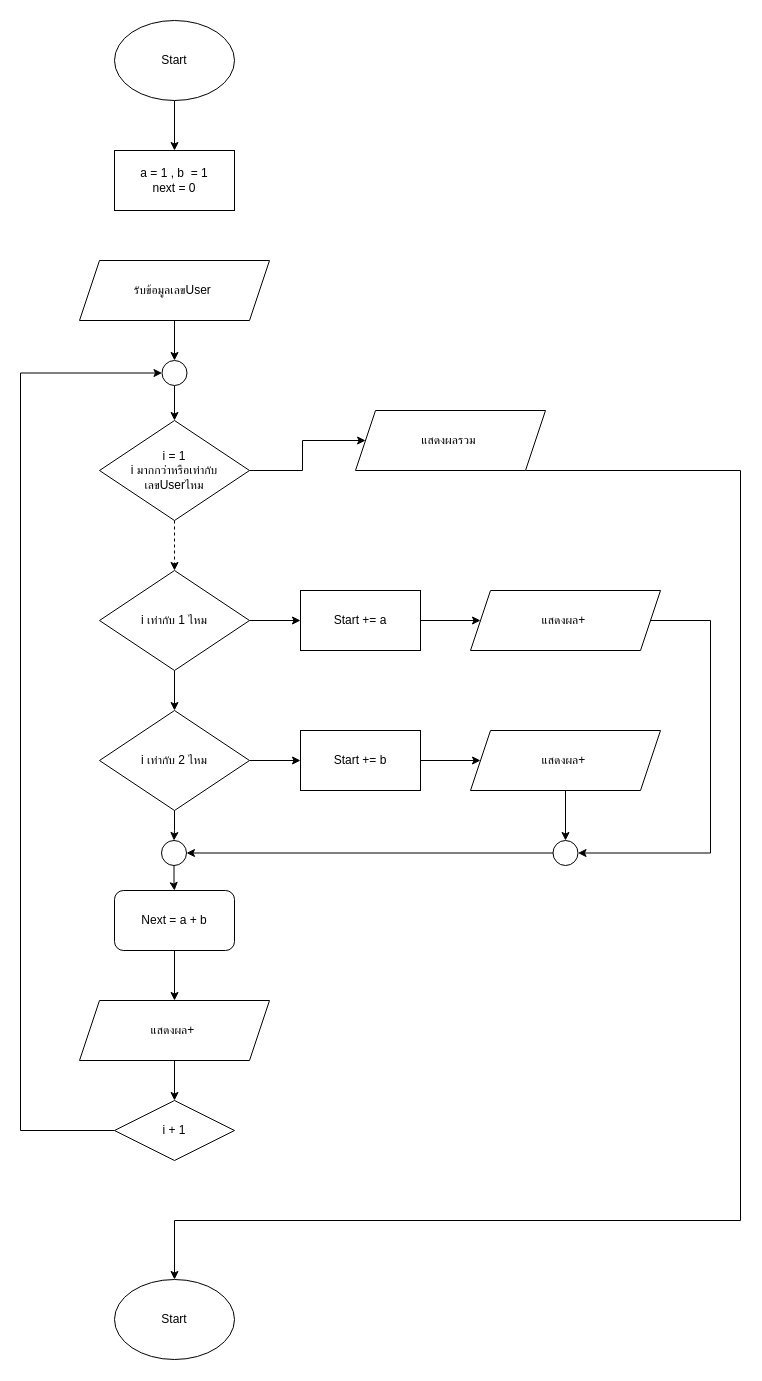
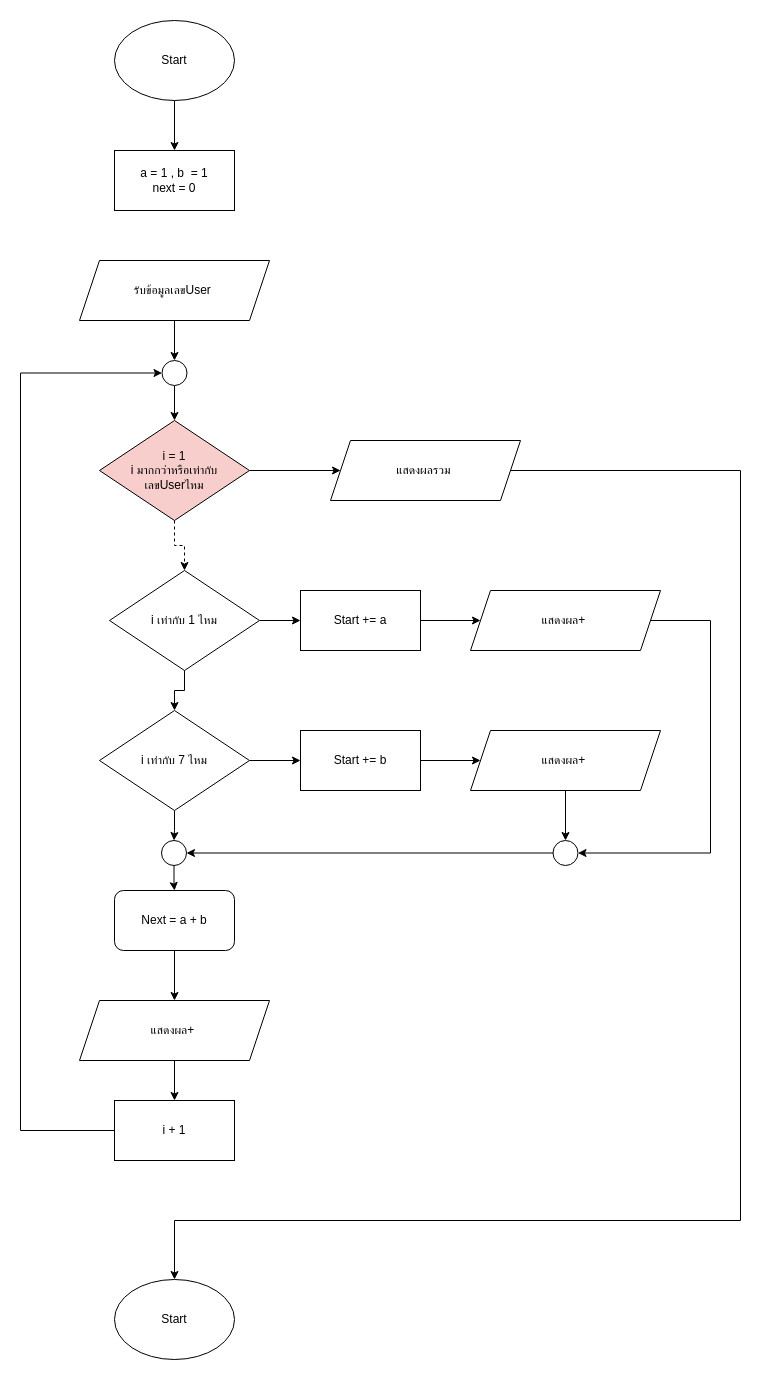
node "แสดงผลรวม": moved (451, 441) -> (426, 471)
node "i = 1 i มากกว่าหรือเท่ากับ เลขUserไหม": fillcolor #ffffff -> #f8cecc
node "i เท่ากับ 1 ไหม": moved (175, 621) -> (185, 621)
node "i เท่ากับ 2 ไหม": label "i เท่ากับ 2 ไหม" -> "i เท่ากับ 7 ไหม"
node "i + 1": shape diamond -> rectangle
